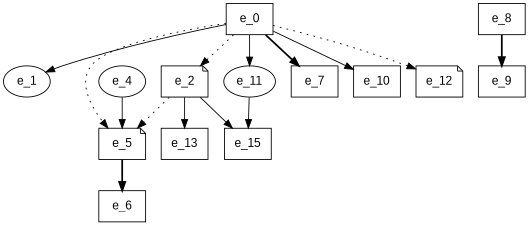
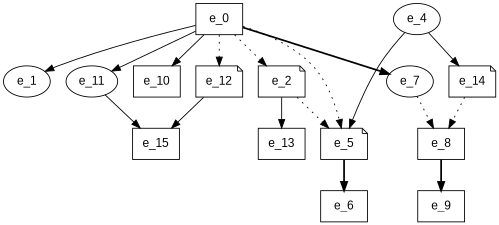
node "e_7": shape box -> ellipse
node "e_14": added
edge "e_7" -> "e_8": added
edge "e_2" -> "e_15": now "e_12" -> "e_15"
